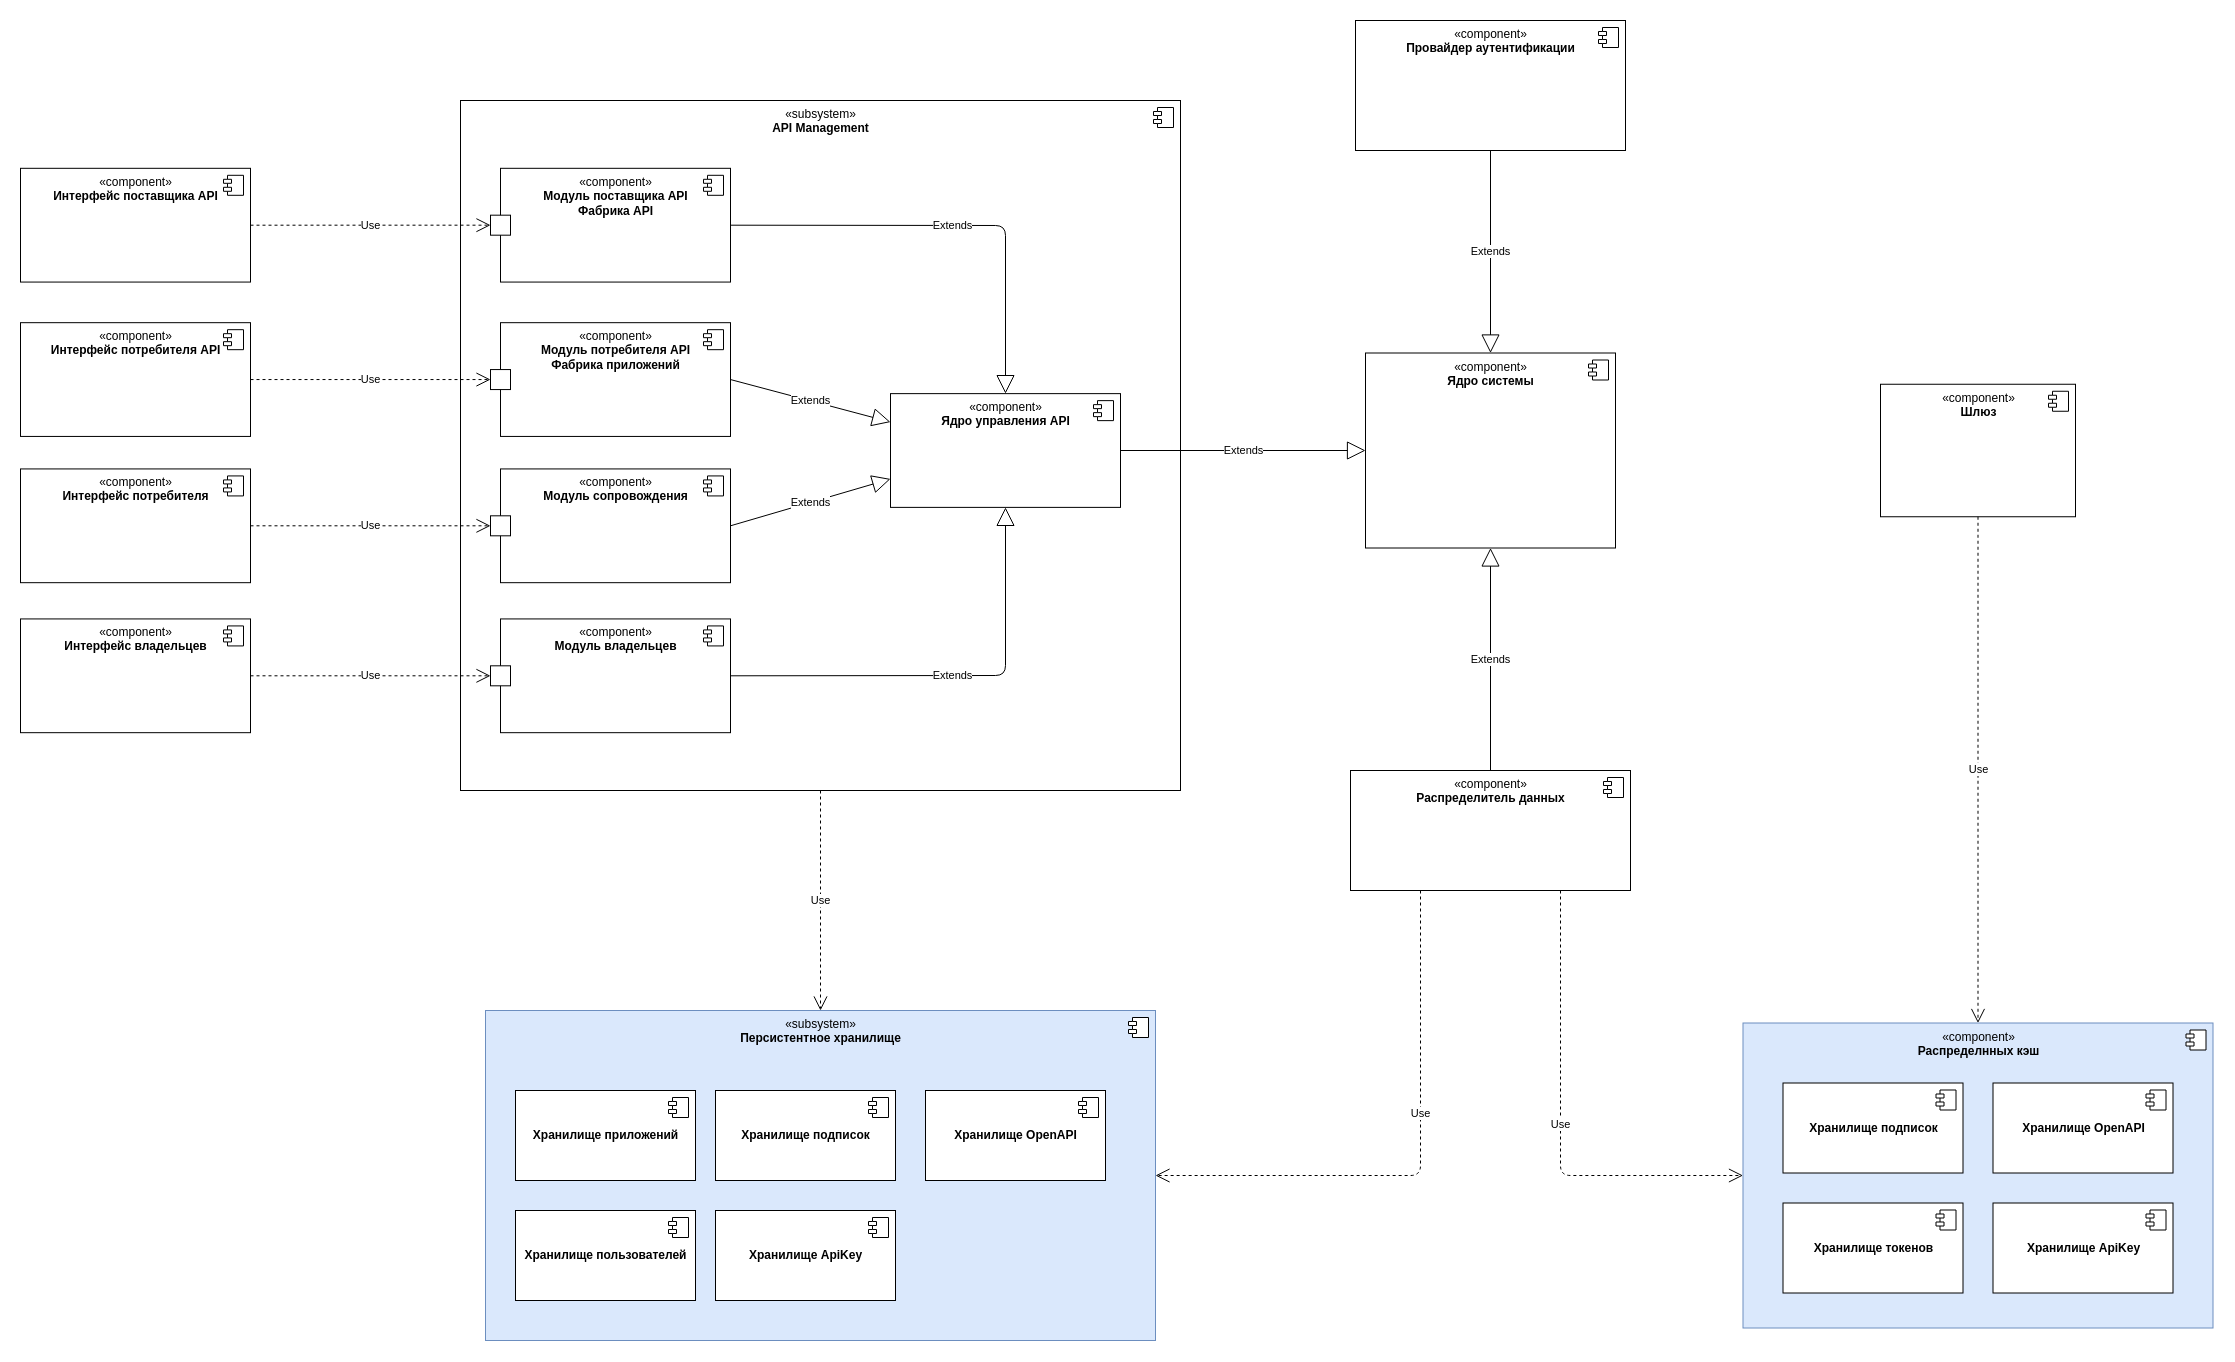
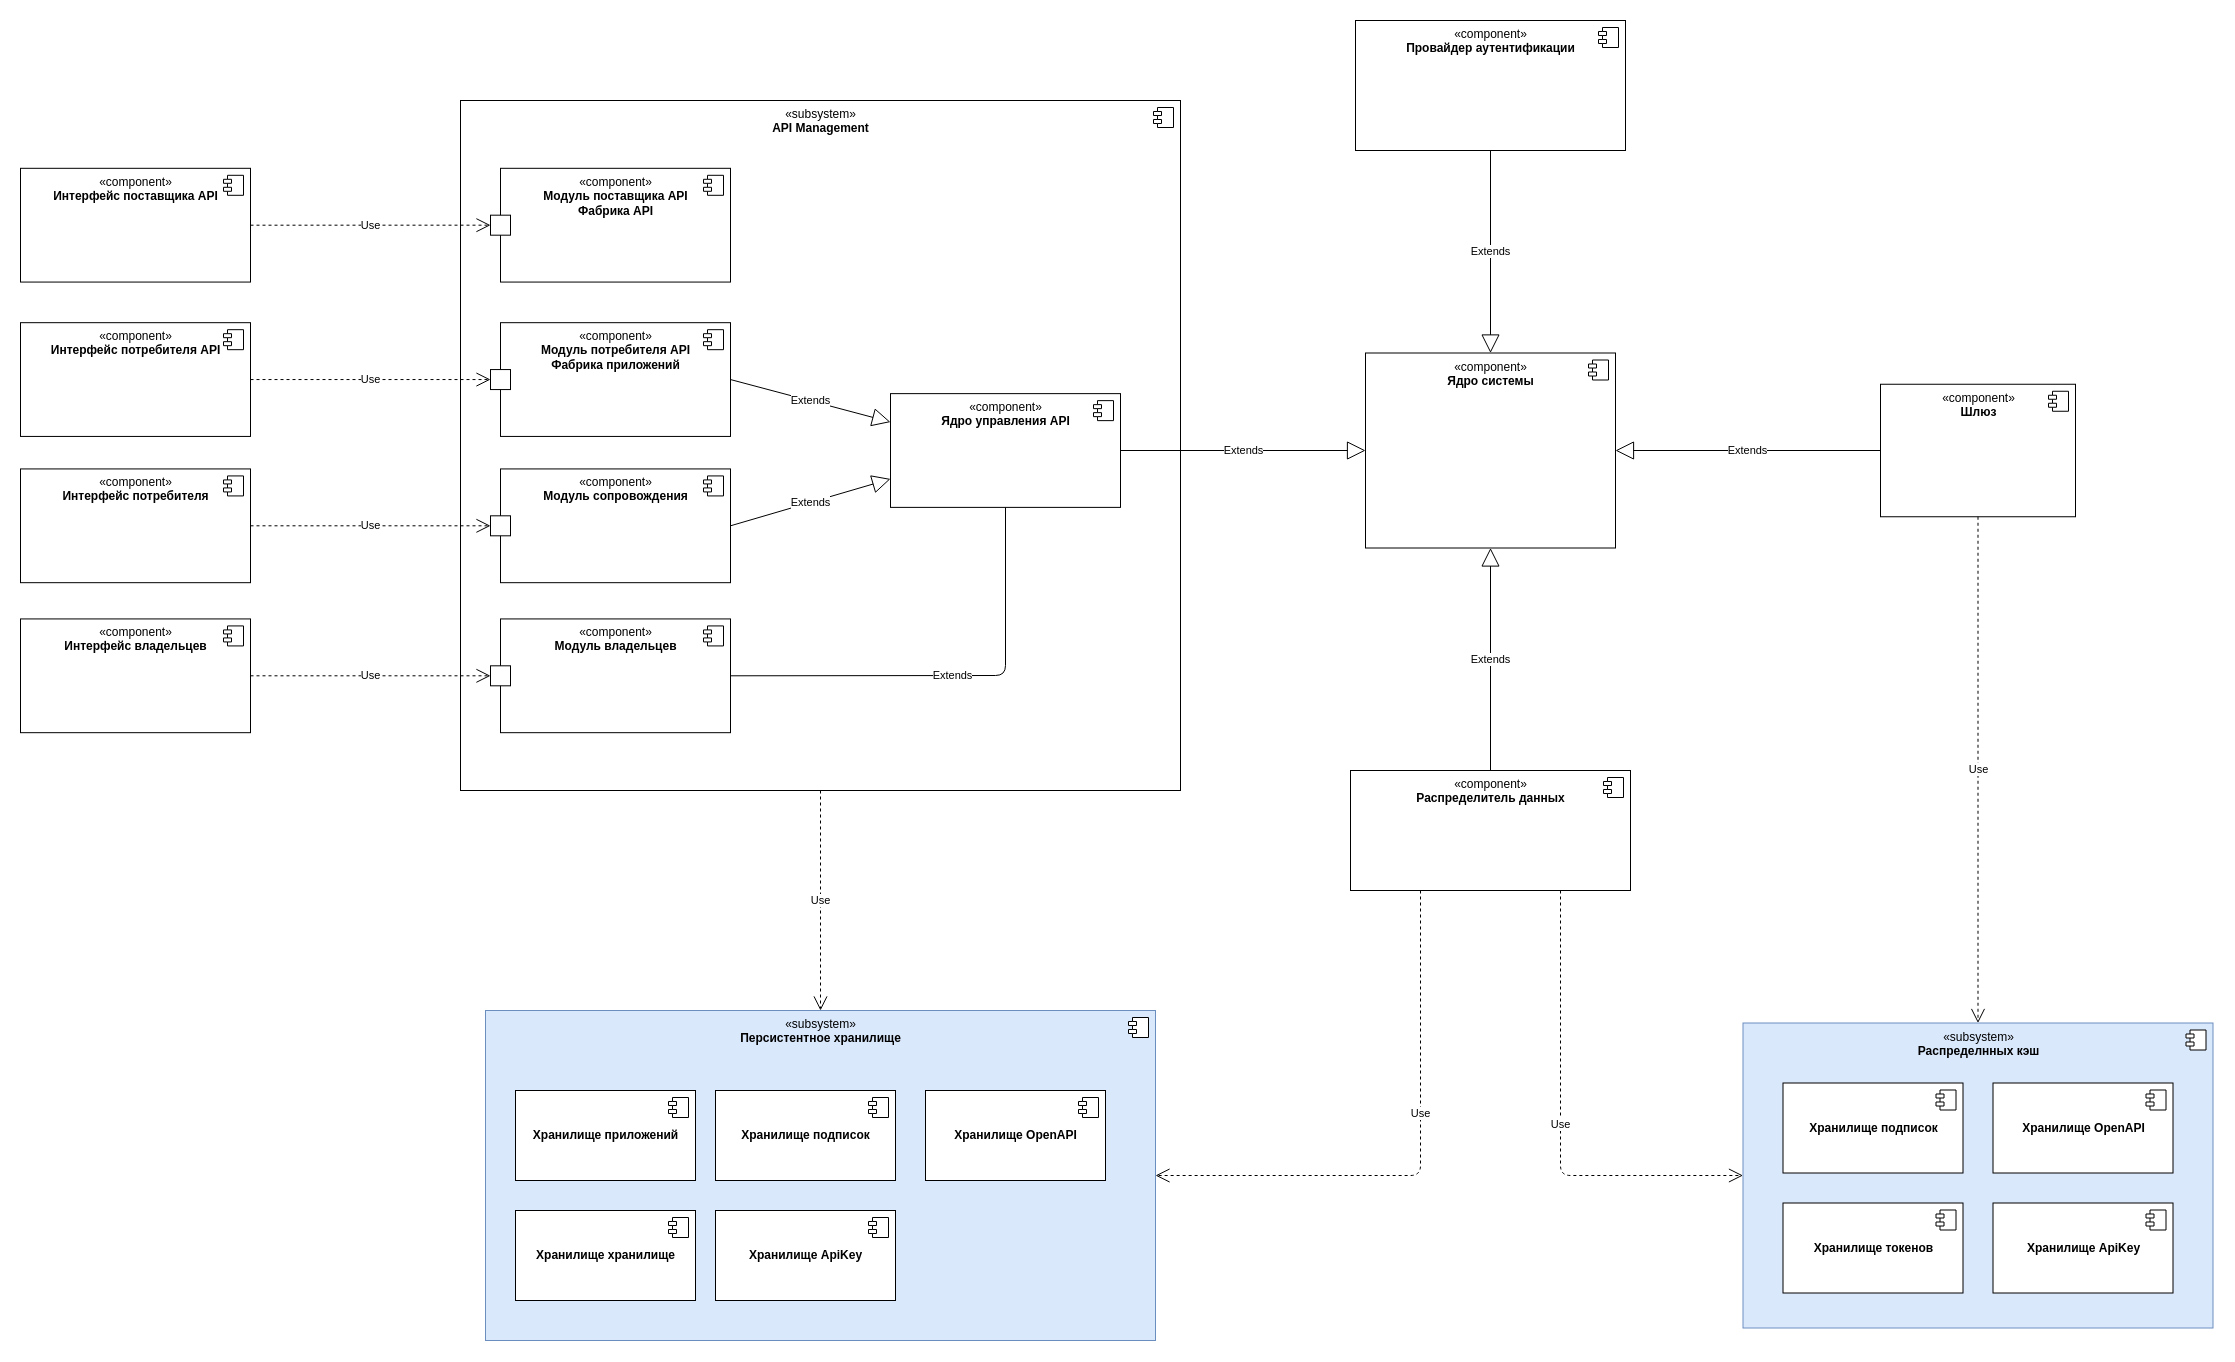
edge "«component» Модуль поставщика API Фабрика API" -> "«component» Ядро управления API": removed, label "Extends"
edge "«component» Шлюз" -> "«component» Ядро системы": added, label "Extends"
edge "«component» Модуль владельцев" -> "«component» Ядро управления API": arrowhead block -> none
node "«component» Распределнных кэш": label "«component» Распределнных кэш" -> "«subsystem» Распределнных кэш"
node "Хранилище пользователей": label "Хранилище пользователей" -> "Хранилище хранилище"
